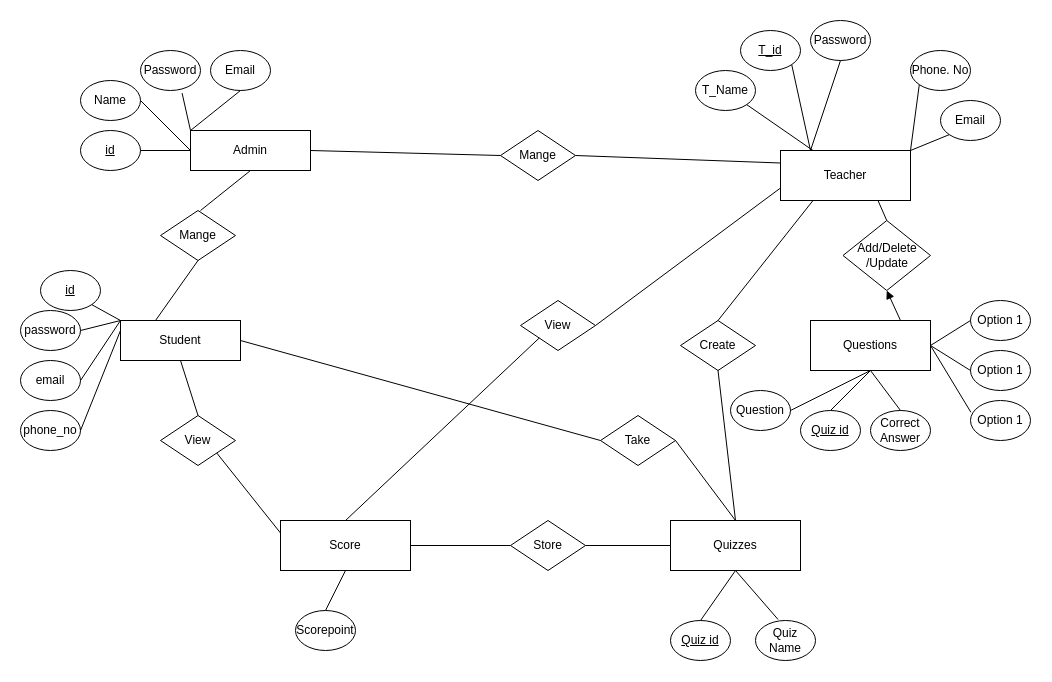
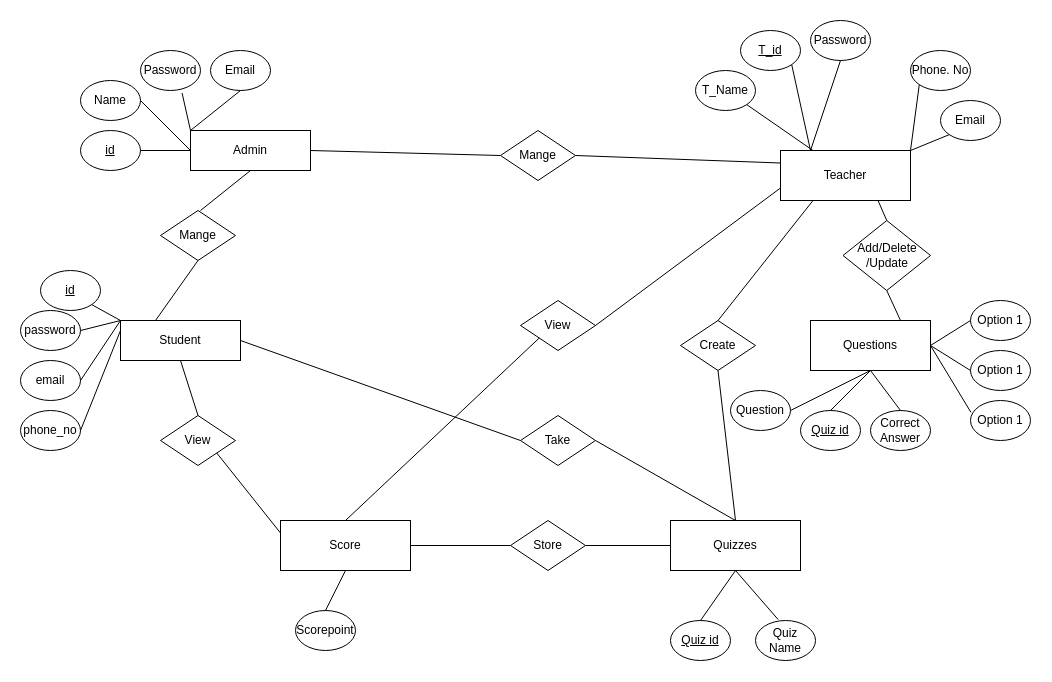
edge "Questions" -> "Add/Delete /Update": arrowhead block -> none
node "Take": moved (638, 441) -> (558, 441)
